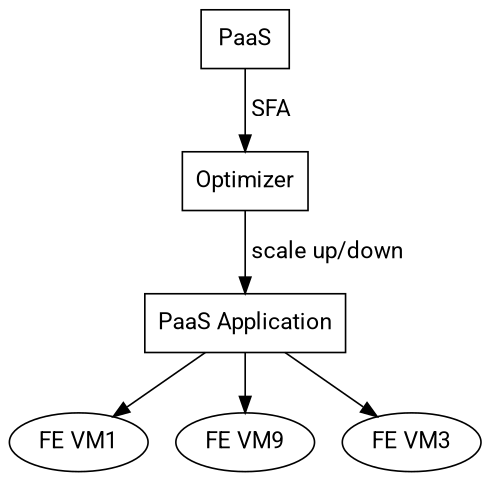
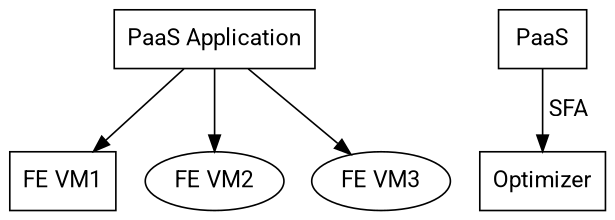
edge "Optimizer" -> "PaaS Application": removed, label "scale up/down"
node "FE VM1": shape ellipse -> box
node "FE VM9": label "FE VM9" -> "FE VM2"
